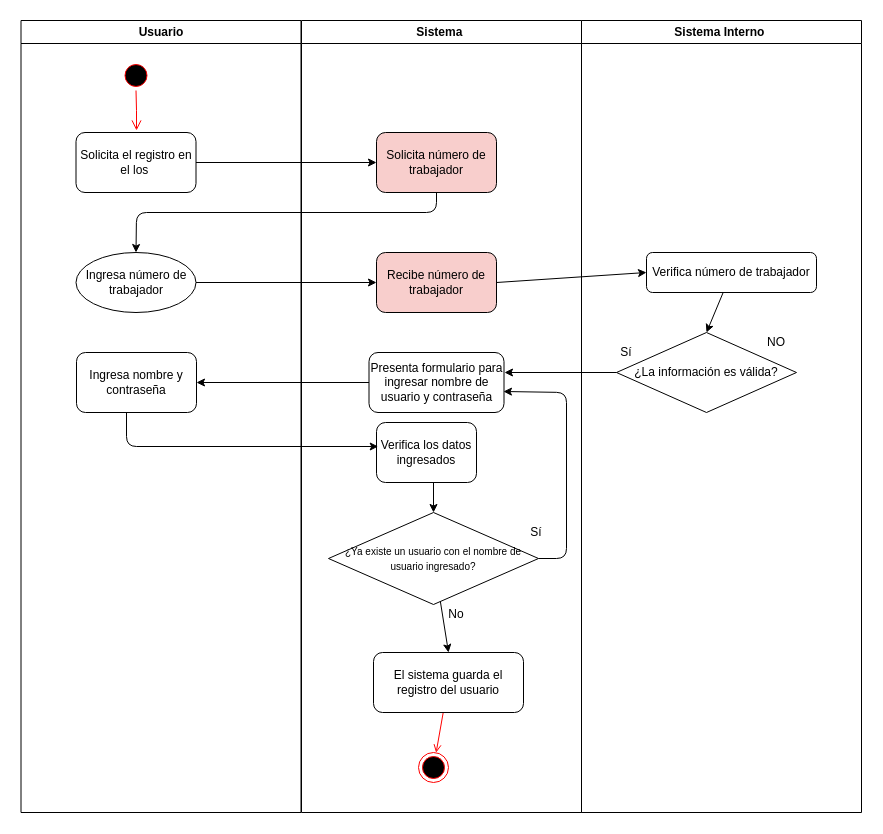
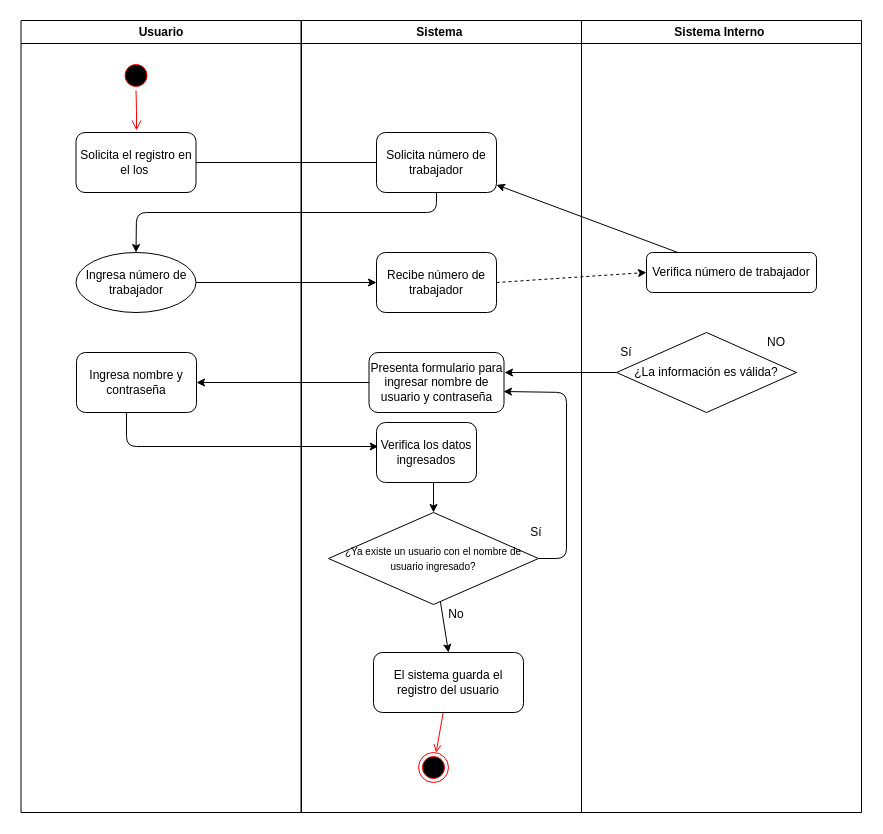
edge "Solicita el registro en el los" -> "Solicita número de trabajador": arrowhead classic -> none
node "Solicita número de trabajador": fillcolor #f8cecc -> #ffffff
edge "Recibe número de trabajador" -> "Verifica número de trabajador": style solid -> dashed
node "Recibe número de trabajador": fillcolor #f8cecc -> #ffffff
edge "Verifica número de trabajador" -> "¿La información es válida?": now "Verifica número de trabajador" -> "Solicita número de trabajador"
